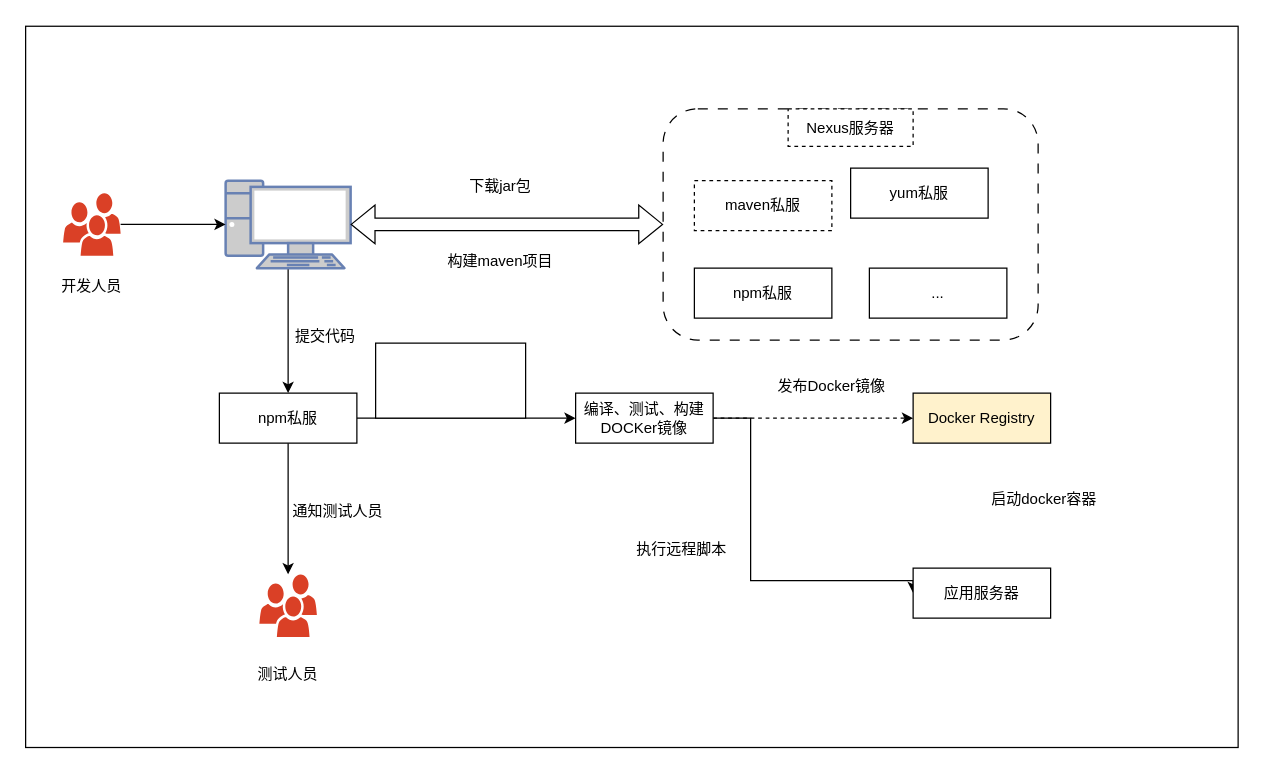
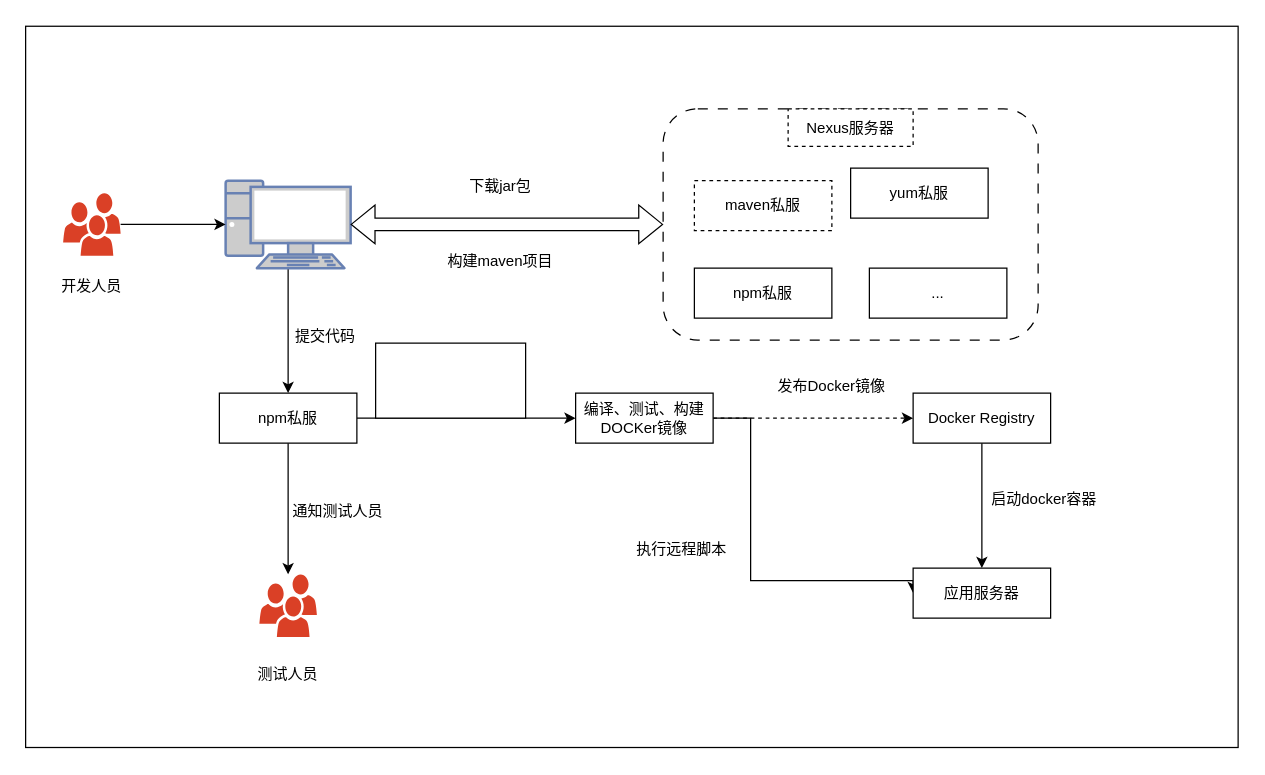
node "Docker Registry": fillcolor #fff2cc -> #ffffff
edge "Docker Registry" -> "应用服务器": added
